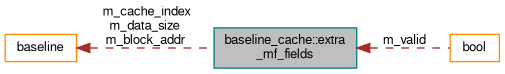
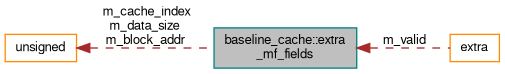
node "baseline": label "baseline" -> "unsigned"
node "bool": label "bool" -> "extra"
